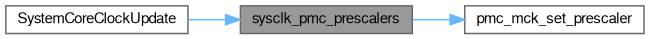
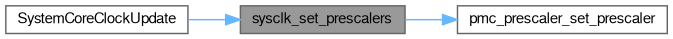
node "sysclk_pmc_prescalers": label "sysclk_pmc_prescalers" -> "sysclk_set_prescalers"
node "pmc_mck_set_prescaler": label "pmc_mck_set_prescaler" -> "pmc_prescaler_set_prescaler"
